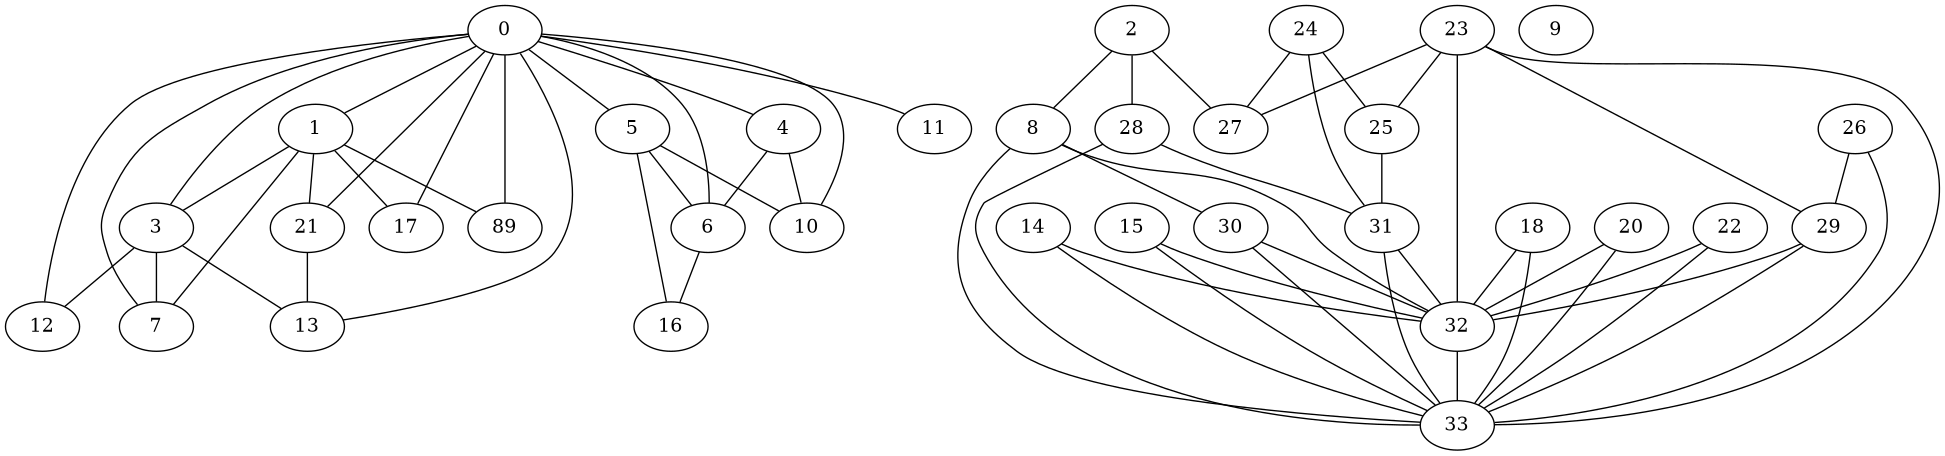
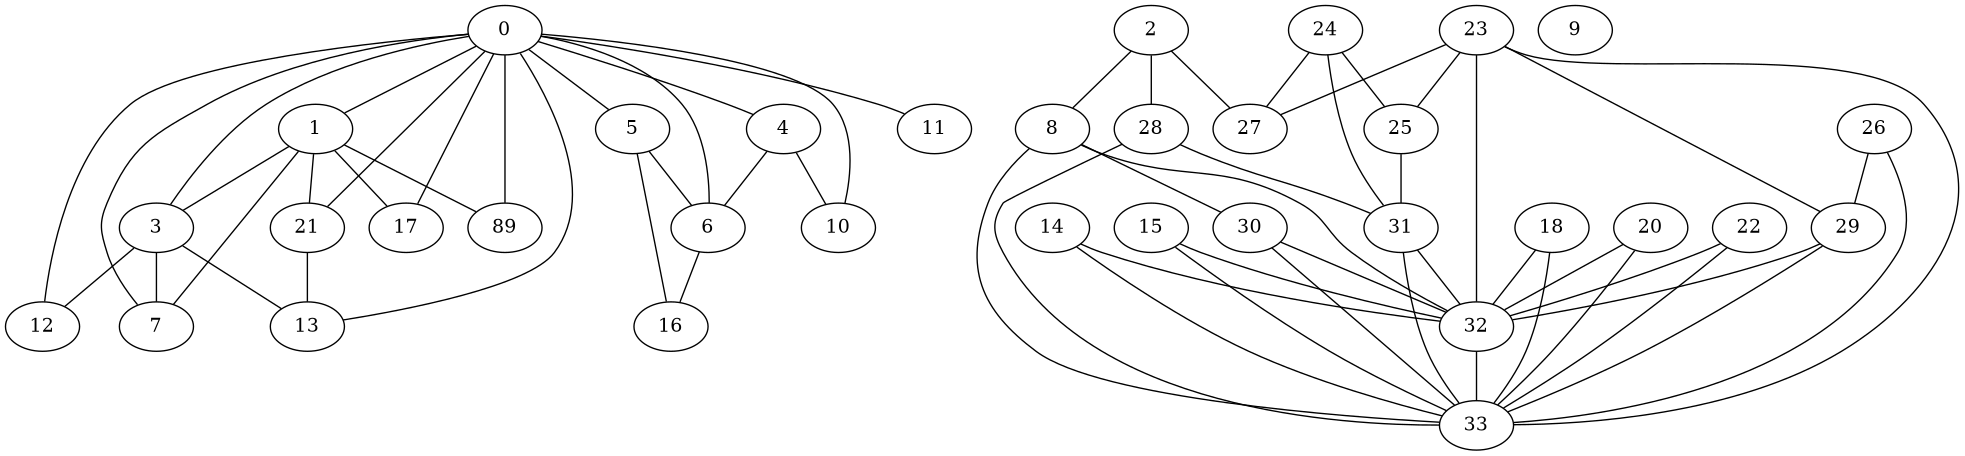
edge "5" -- "10": removed
